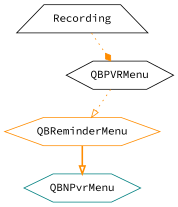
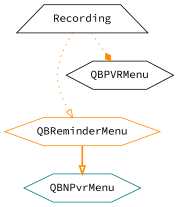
edge "QBPVRMenu" -> "QBReminderMenu": now "Recording" -> "QBReminderMenu"
